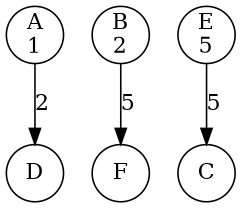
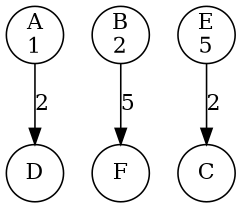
edge "E 5" -> "C": label "5" -> "2"
